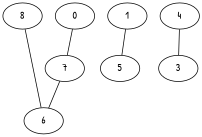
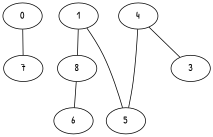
edge "1" -- "8": added
edge "4" -- "5": added
edge "7" -- "6": removed
